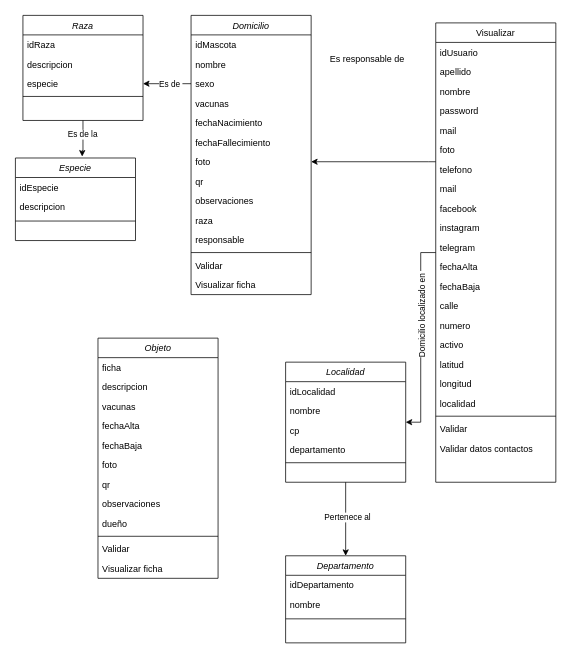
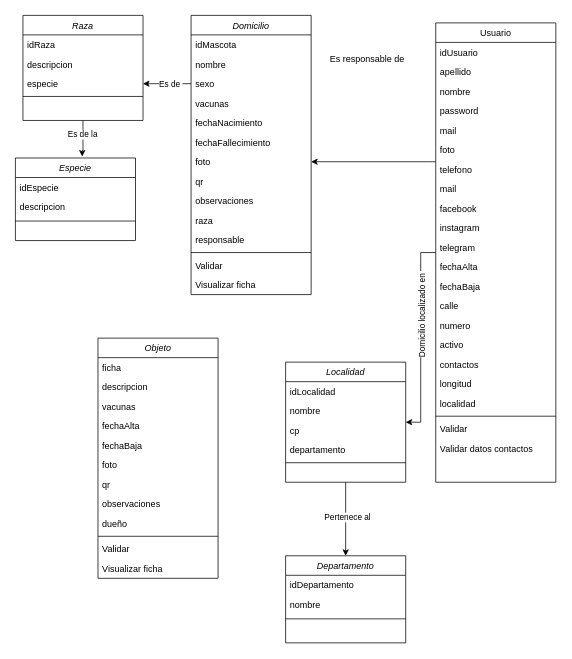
node "Visualizar": label "Visualizar" -> "Usuario"
node "latitud": label "latitud" -> "contactos"
